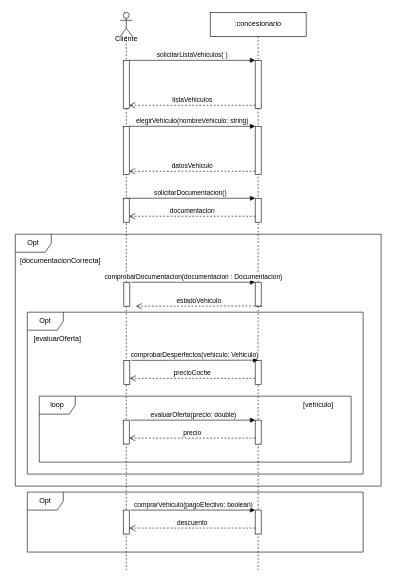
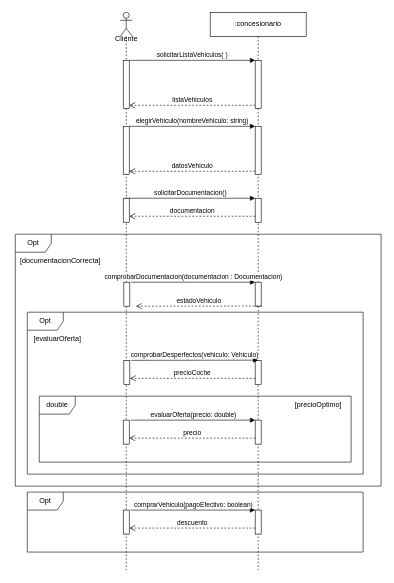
node "loop": label "loop" -> "double"
node "[vehiculo]": label "[vehiculo]" -> "[precioOptimo]"
